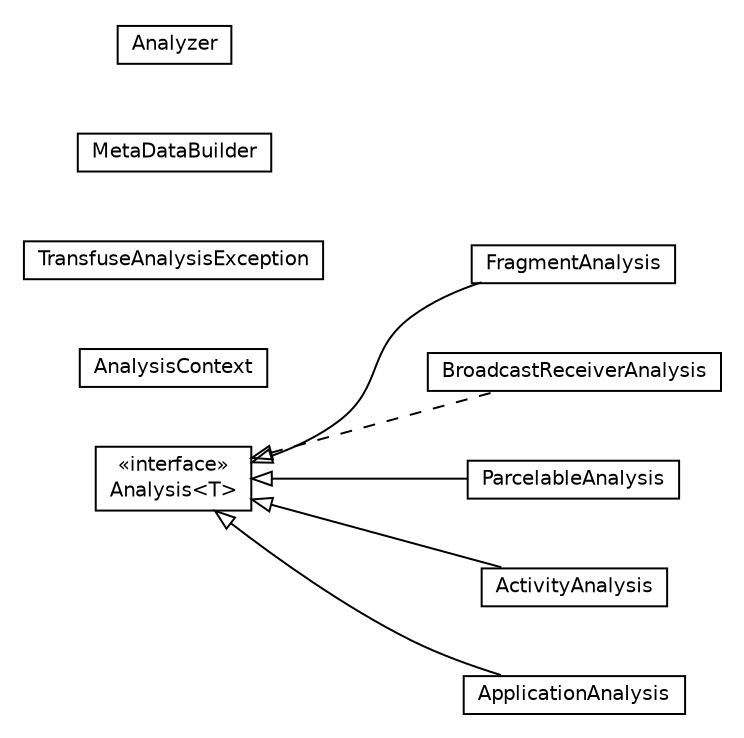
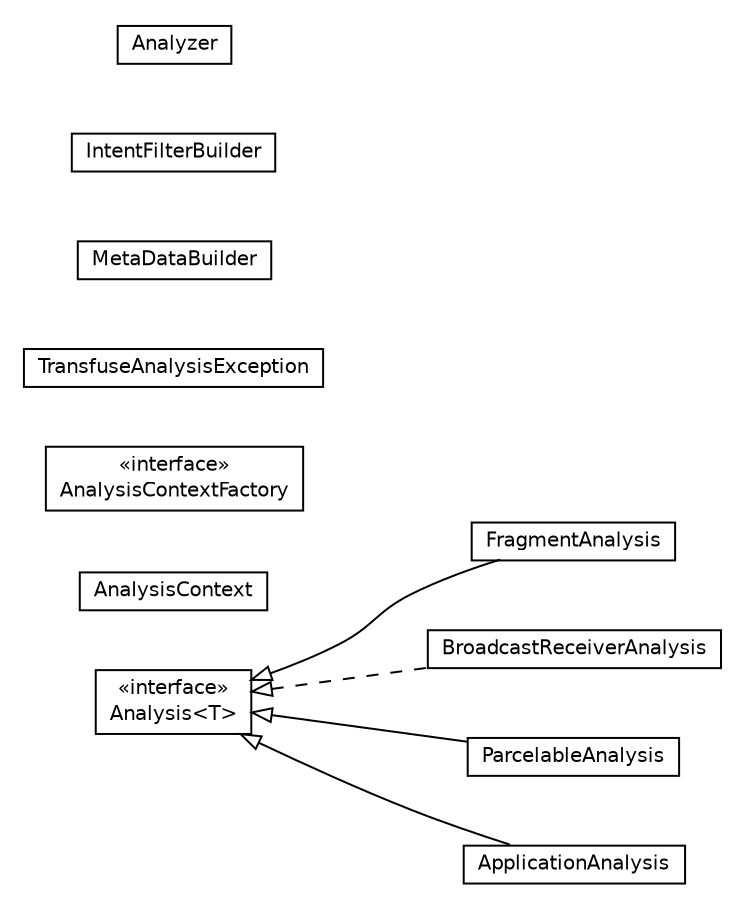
node "IntentFilterBuilder": added
node "AnalysisContextFactory": added
node "ActivityAnalysis": removed
